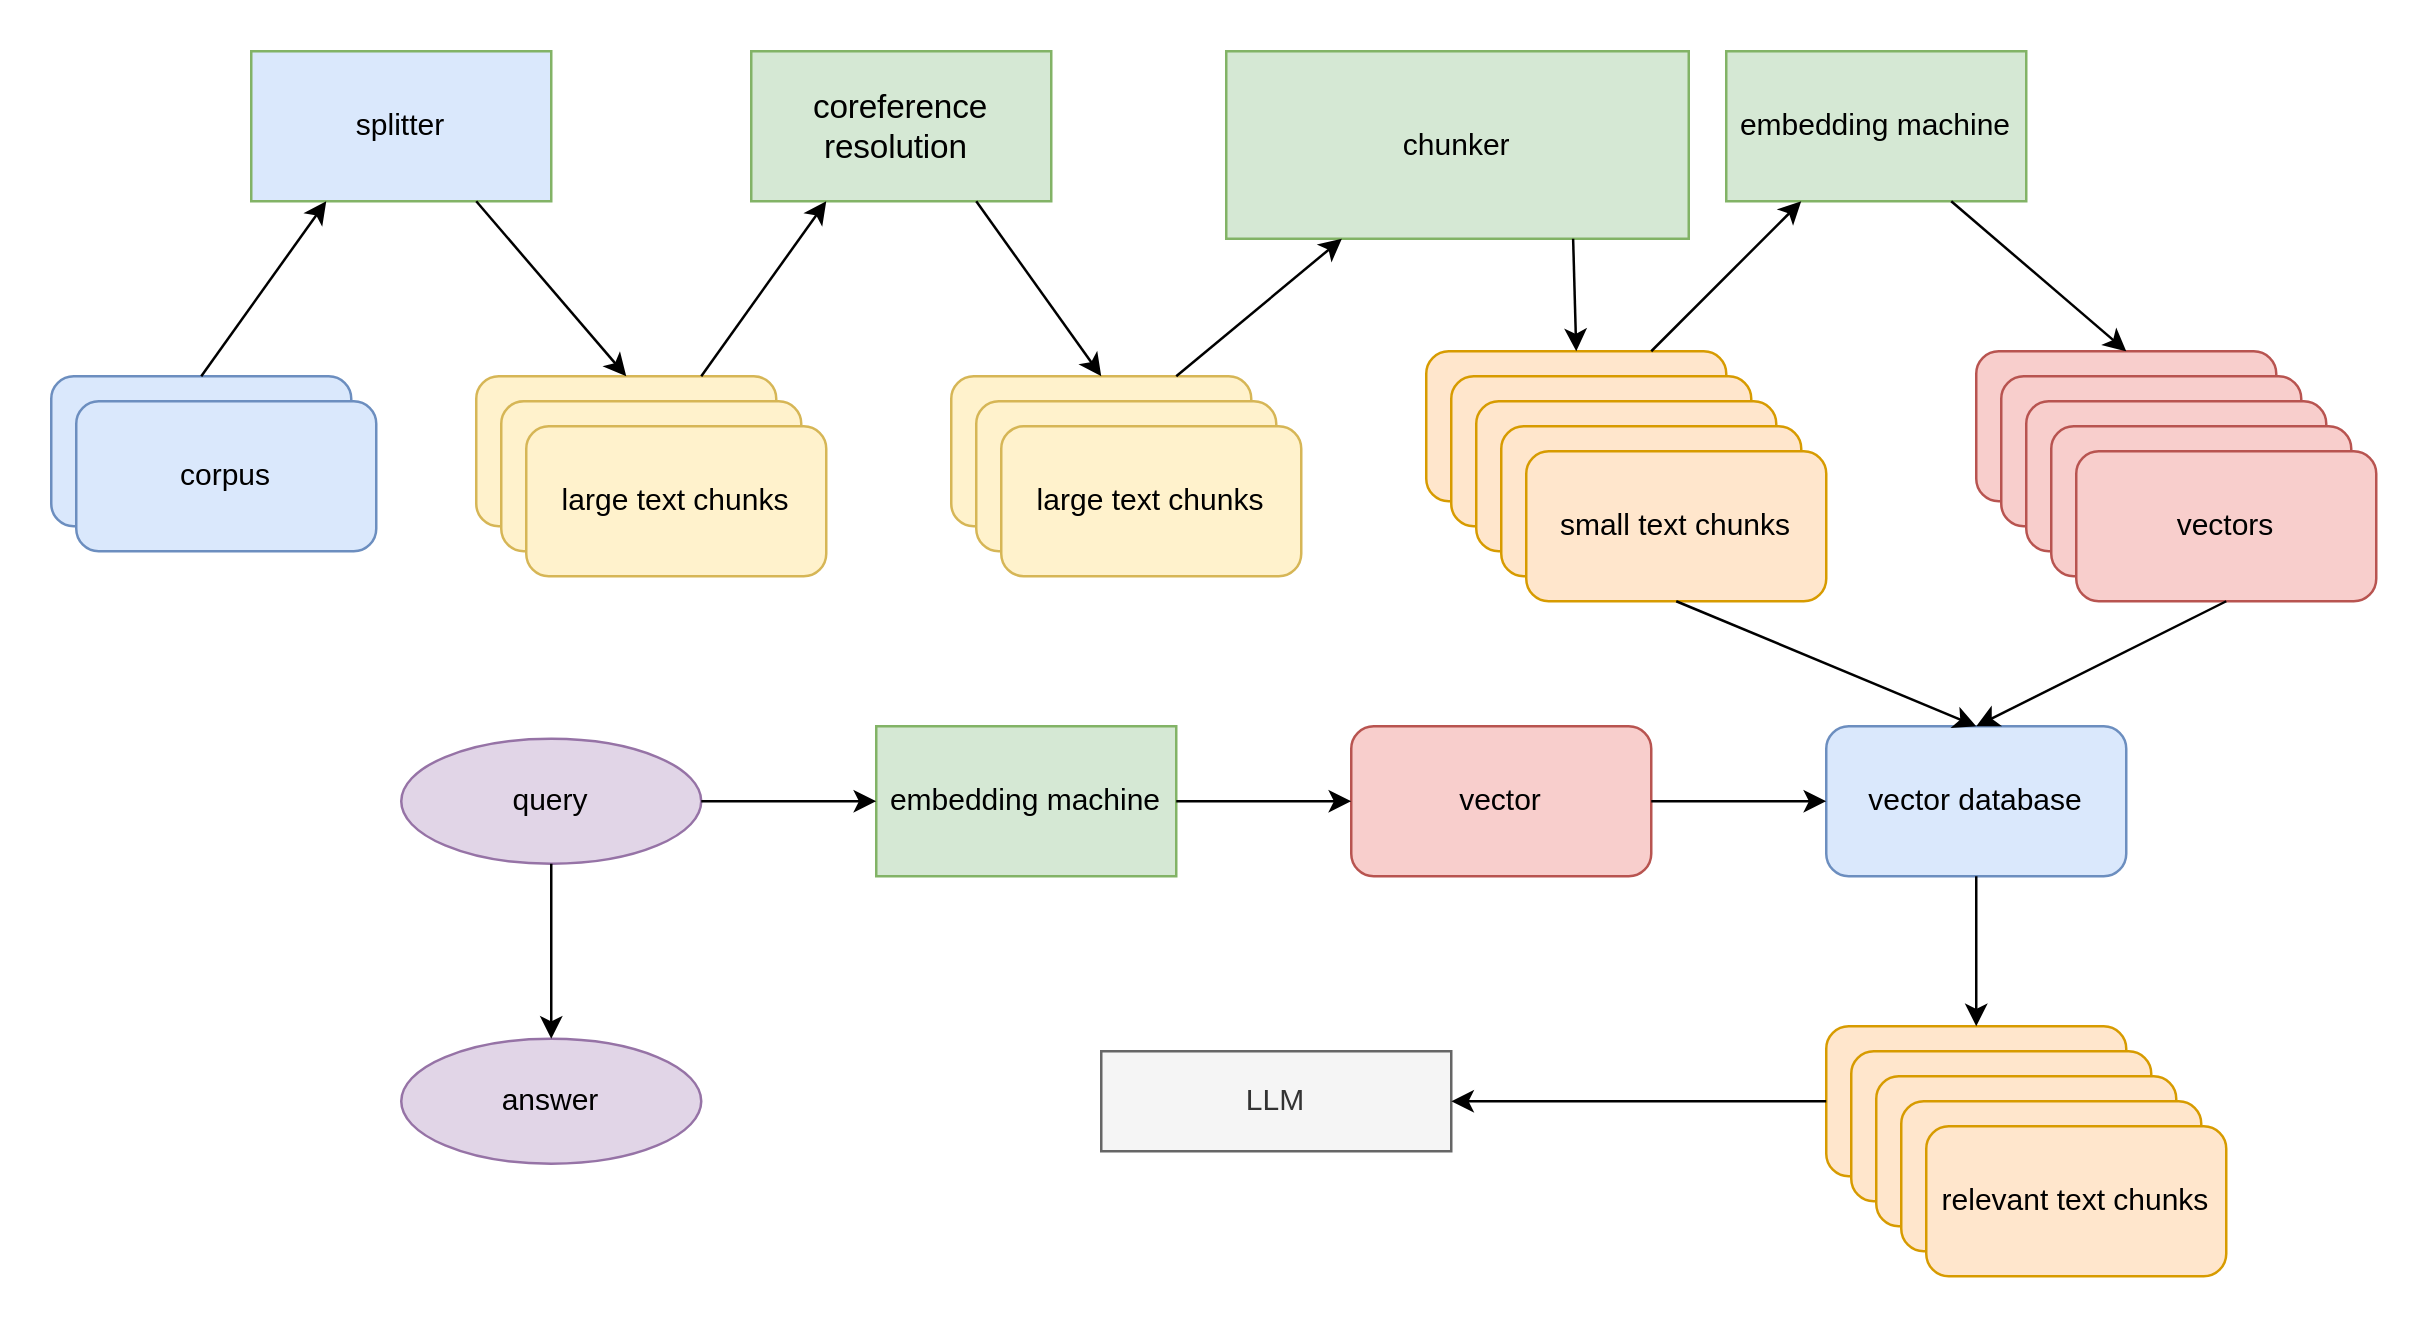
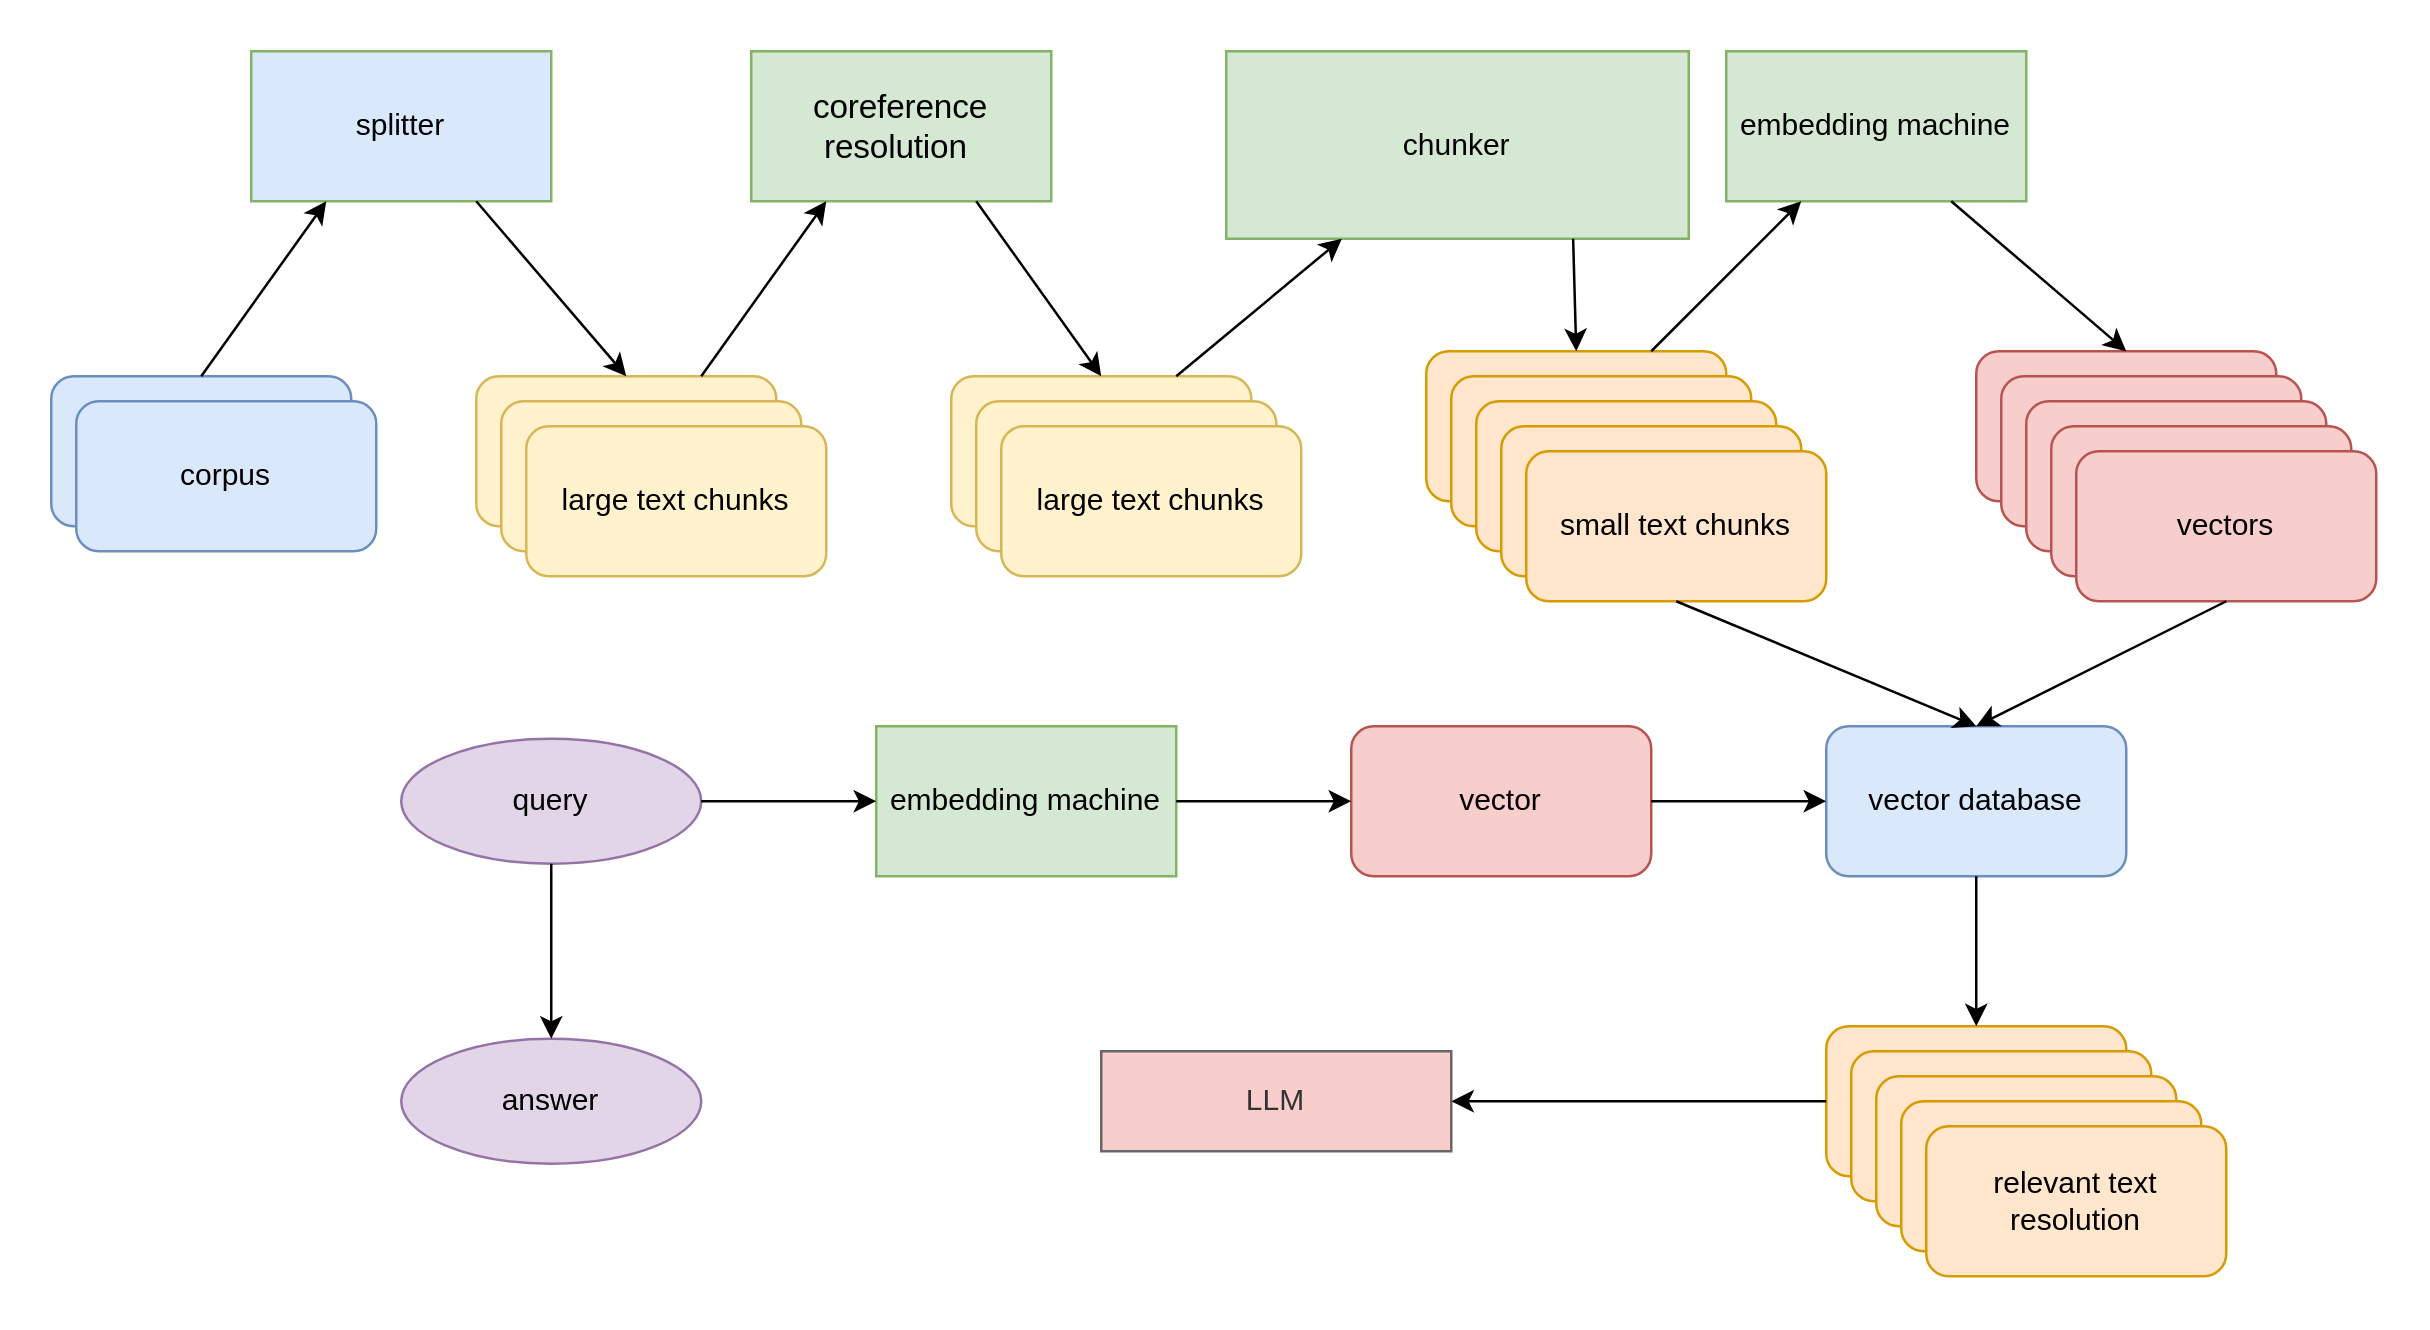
node "LLM": fillcolor #f5f5f5 -> #f8cecc
node "relevant text chunks": label "relevant text chunks" -> "relevant text resolution"
